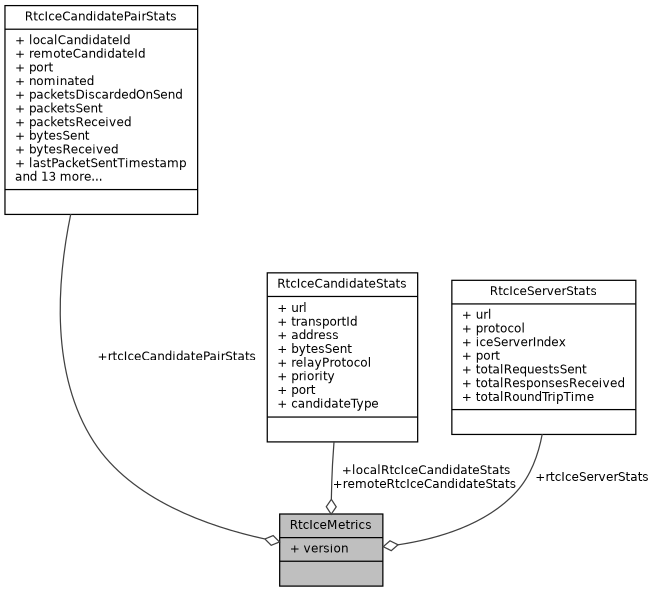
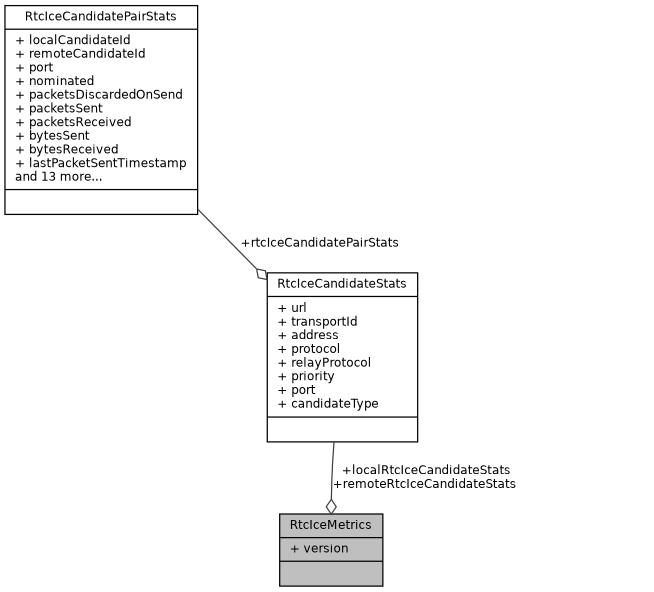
node "RtcIceCandidateStats": text "+ bytesSent" -> "+ protocol"
node "RtcIceServerStats": removed
edge "RtcIceCandidatePairStats" -> "RtcIceMetrics": now "RtcIceCandidatePairStats" -> "RtcIceCandidateStats"
